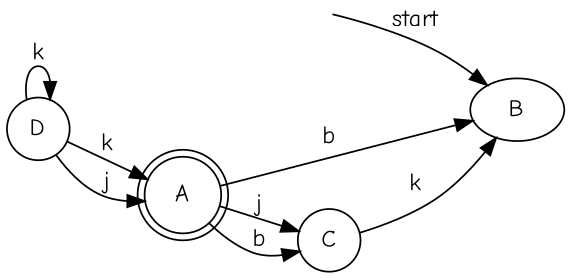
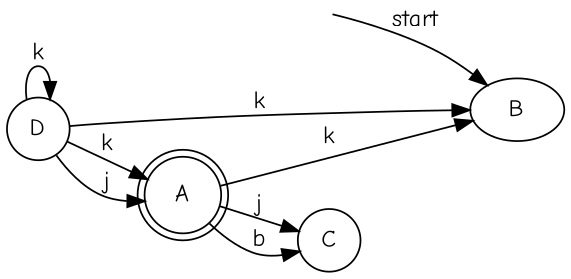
edge "A" -> "B": label "b" -> "k"
edge "C" -> "B": now "D" -> "B"
